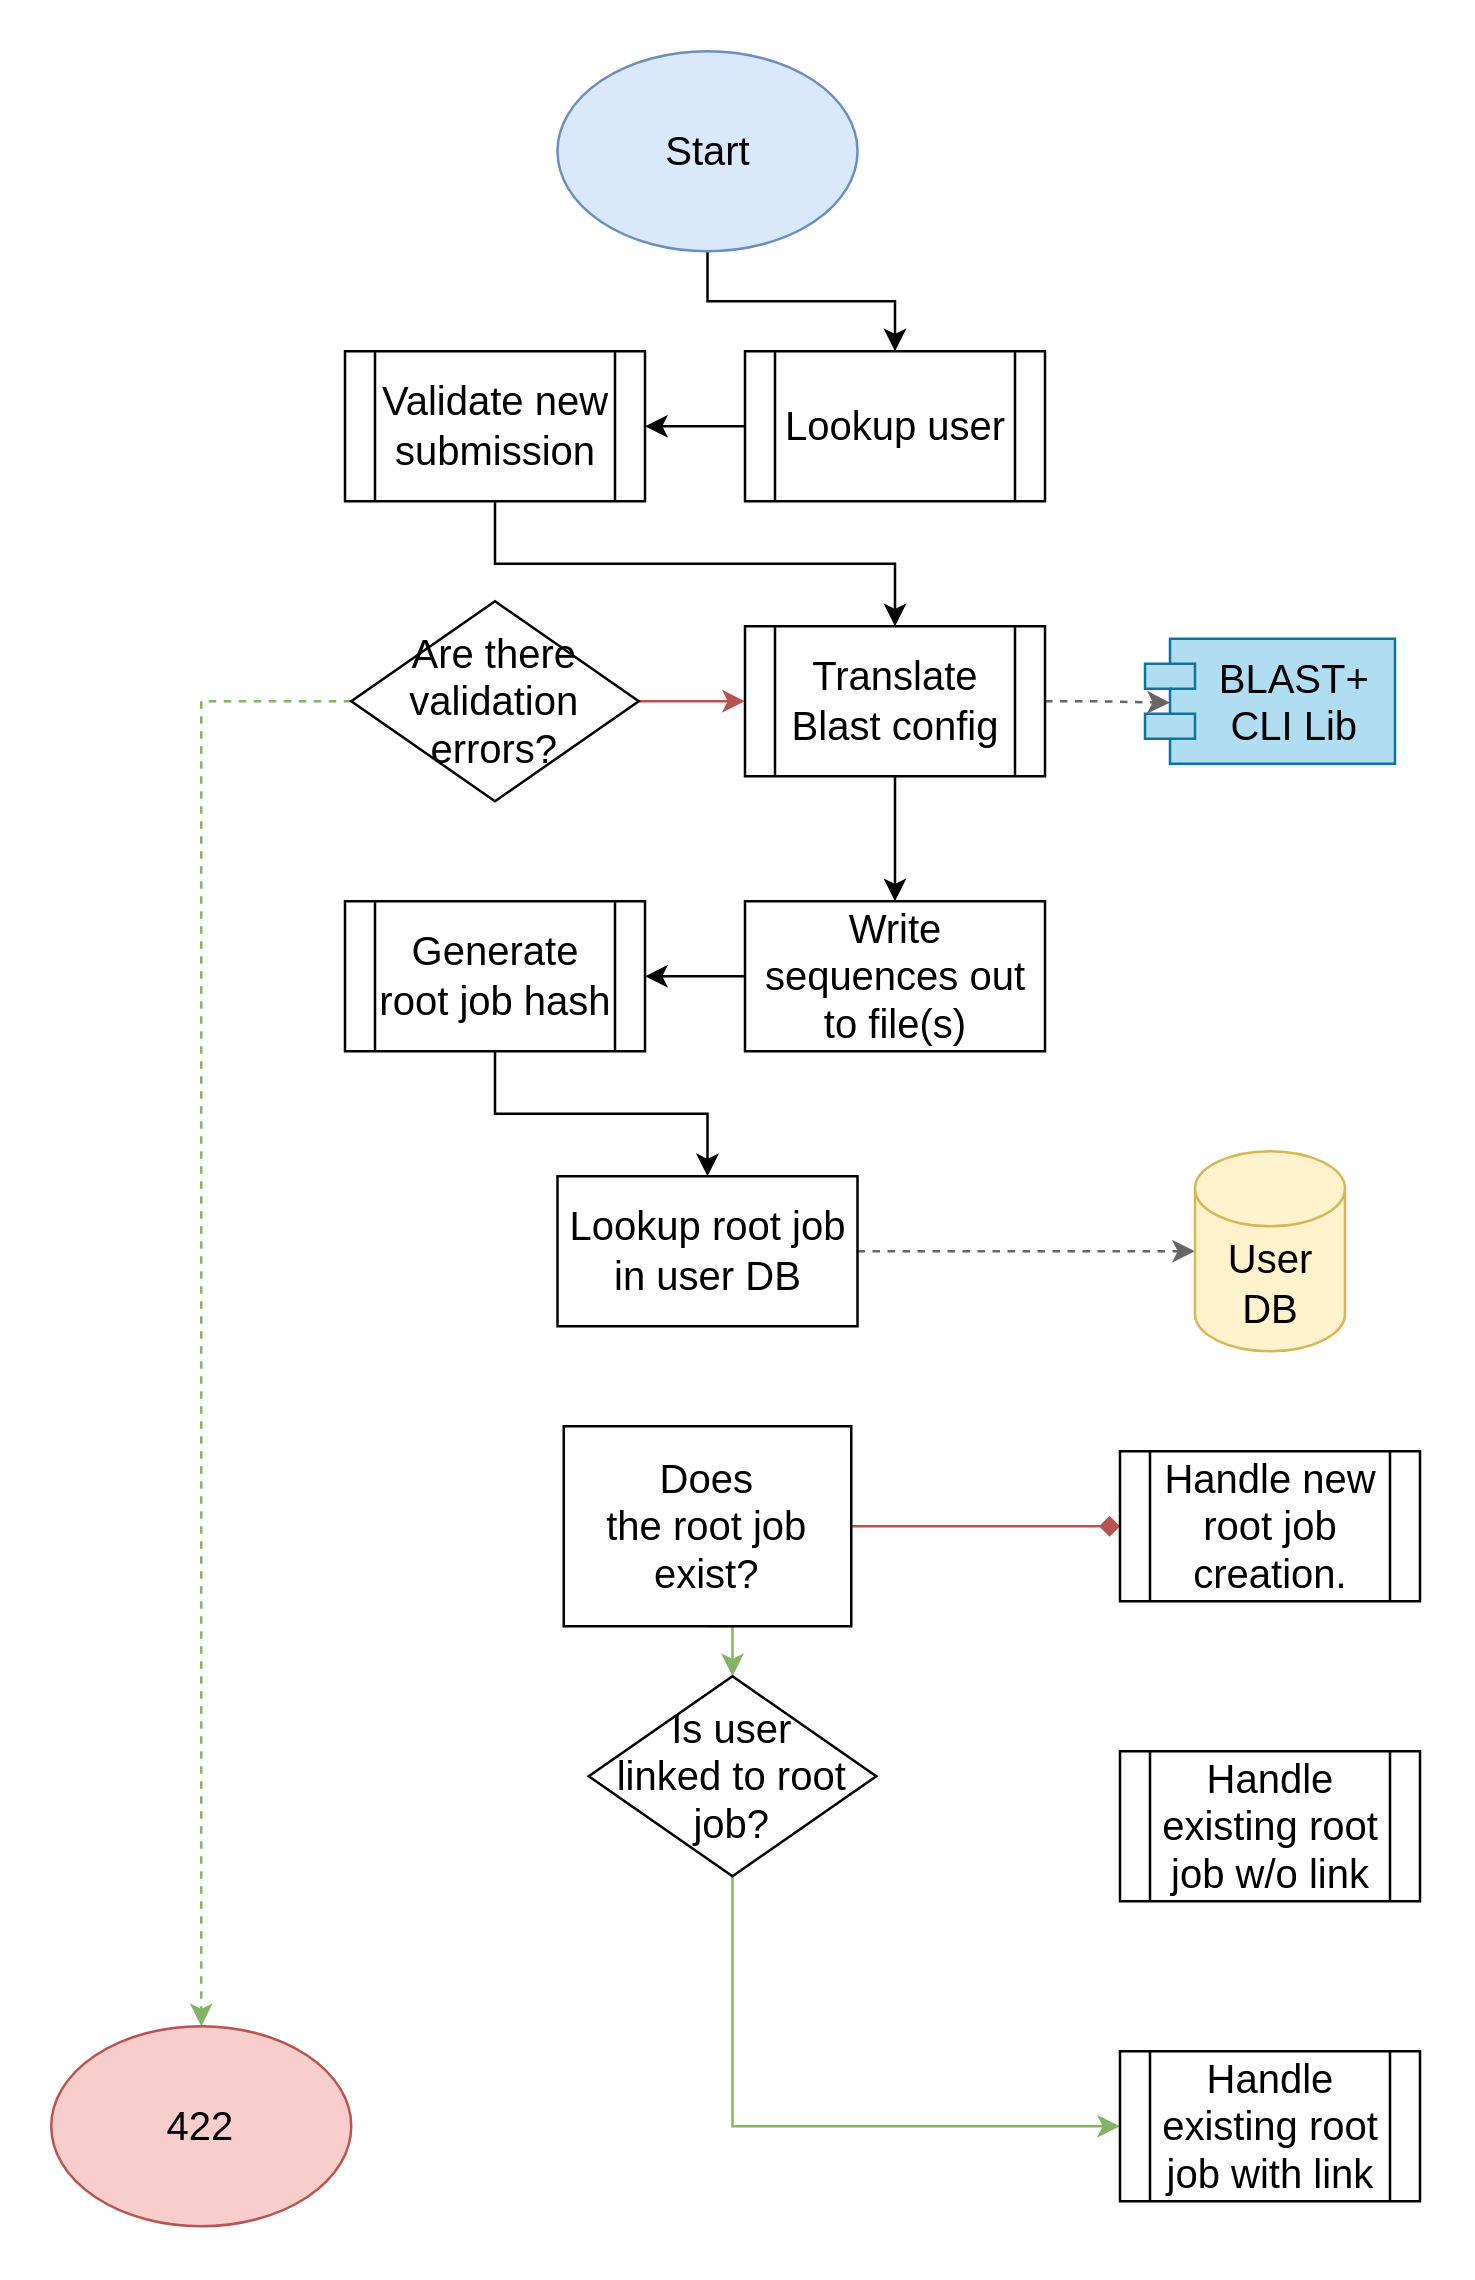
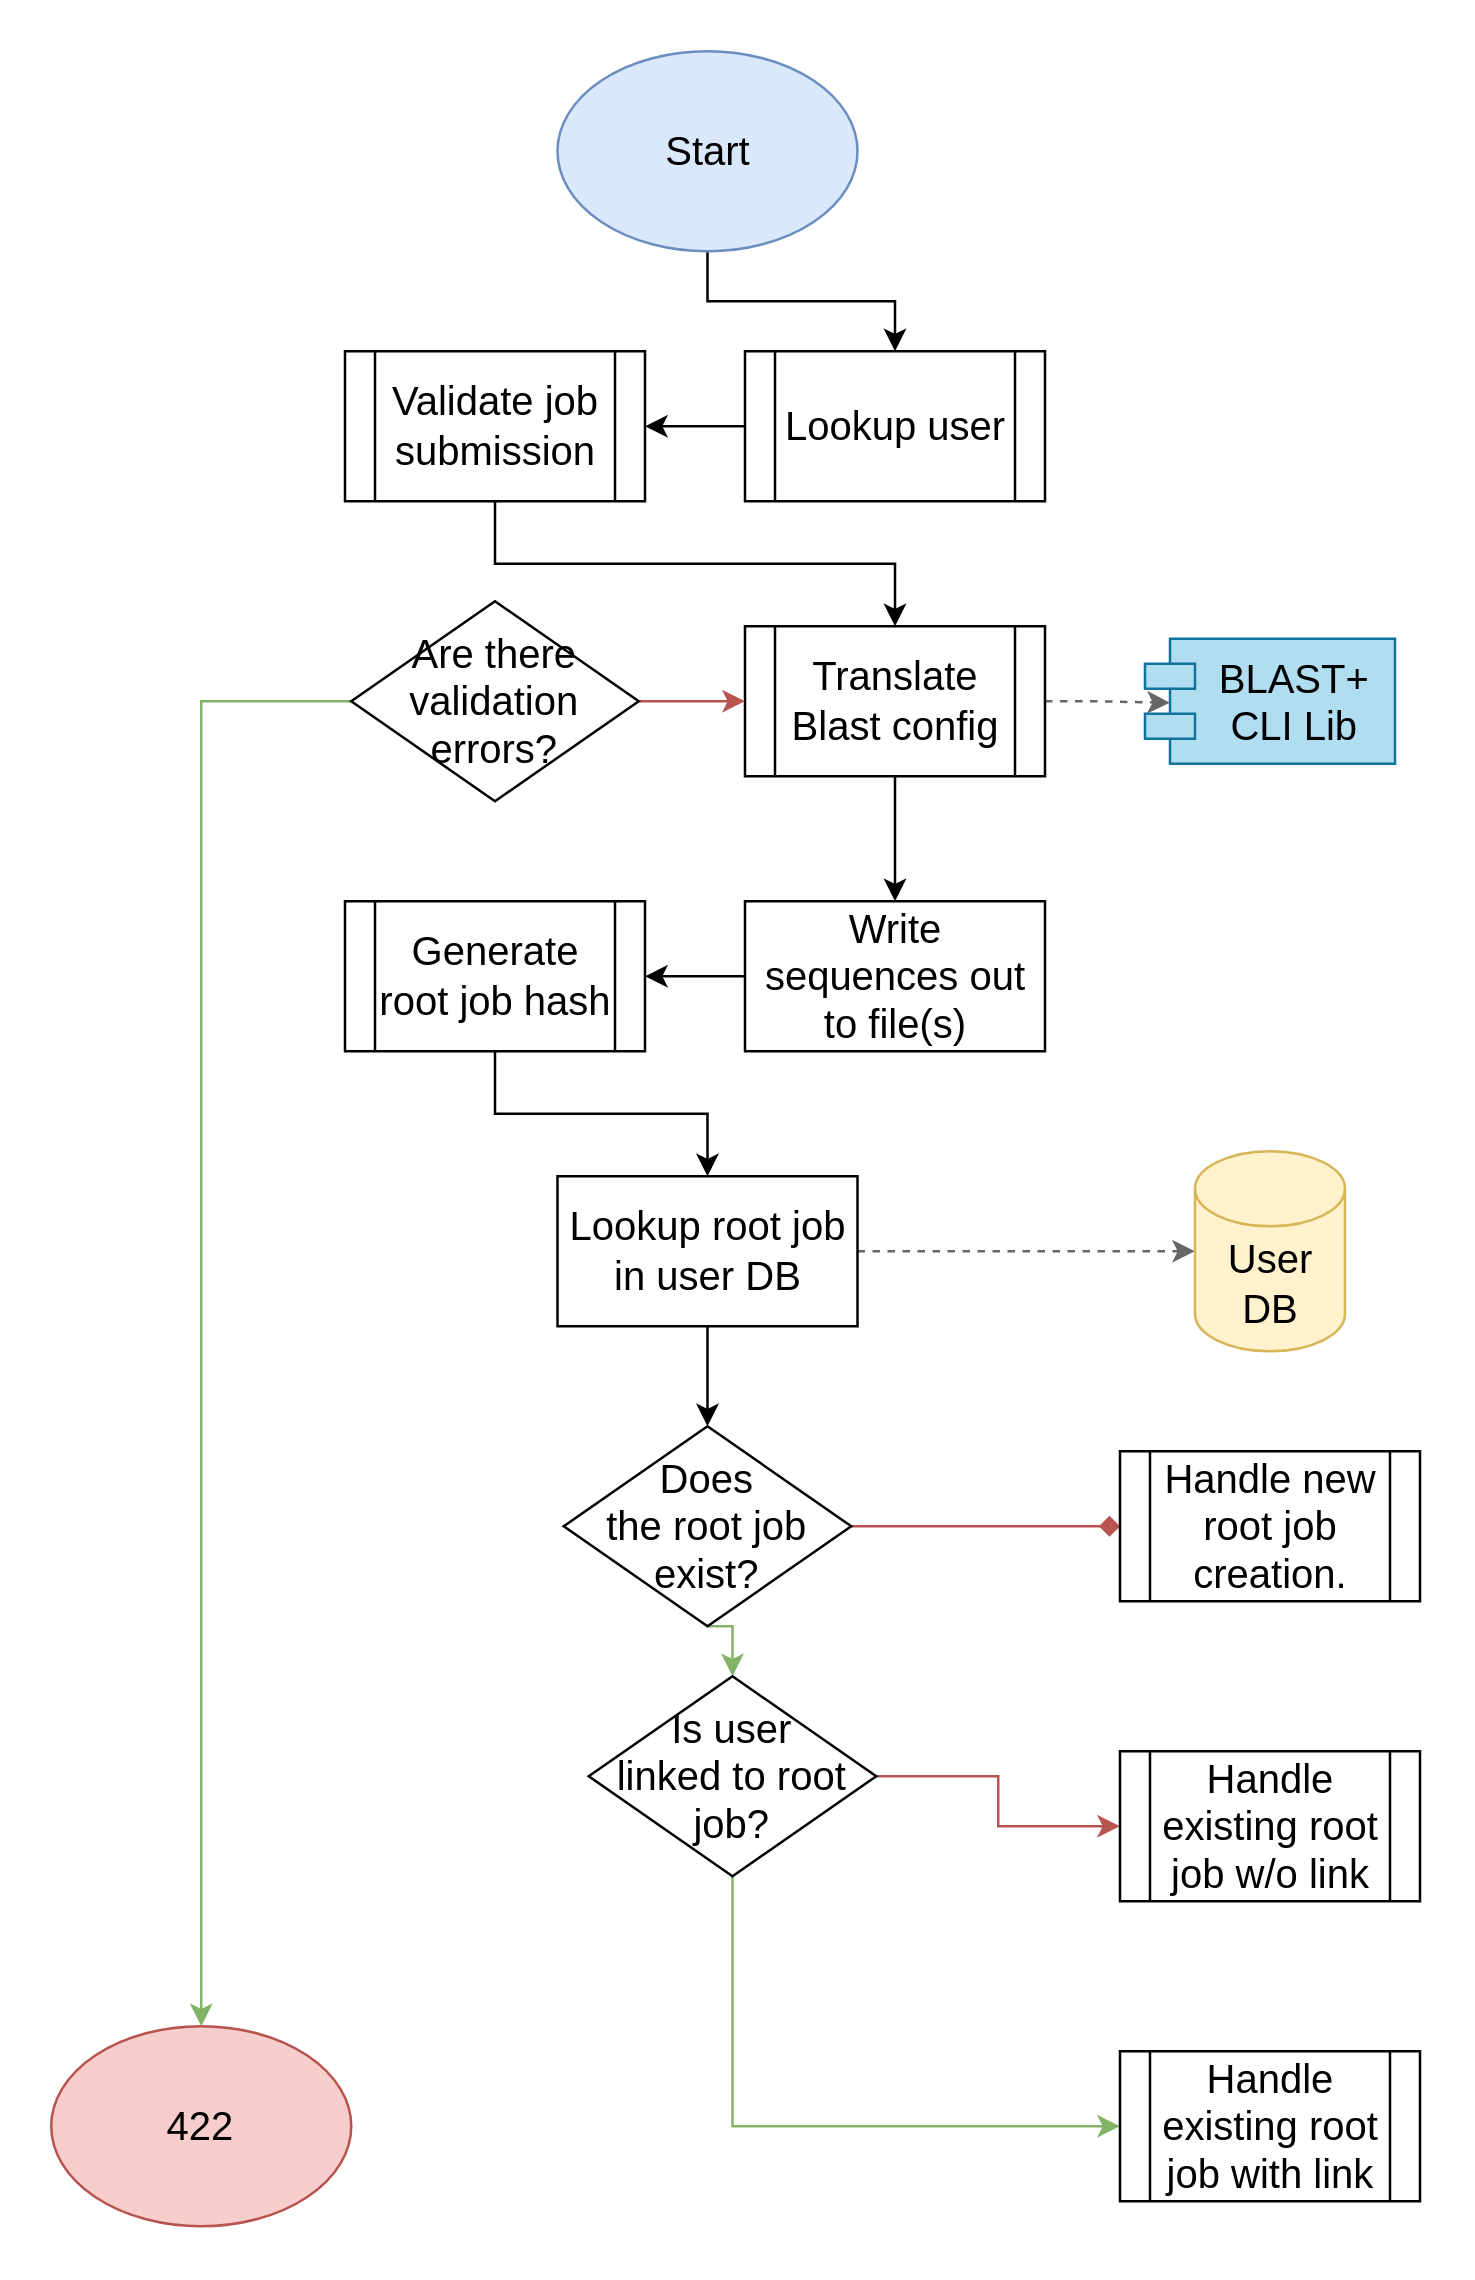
node "Validate new submission": label "Validate new submission" -> "Validate job submission"
edge "Are there validation errors?" -> "422": style dashed -> solid
edge "Lookup root job in user DB" -> "Does the root job exist?": added
node "Does the root job exist?": shape rectangle -> diamond
edge "Is user linked to root job?" -> "Handle existing root job w/o link": added
